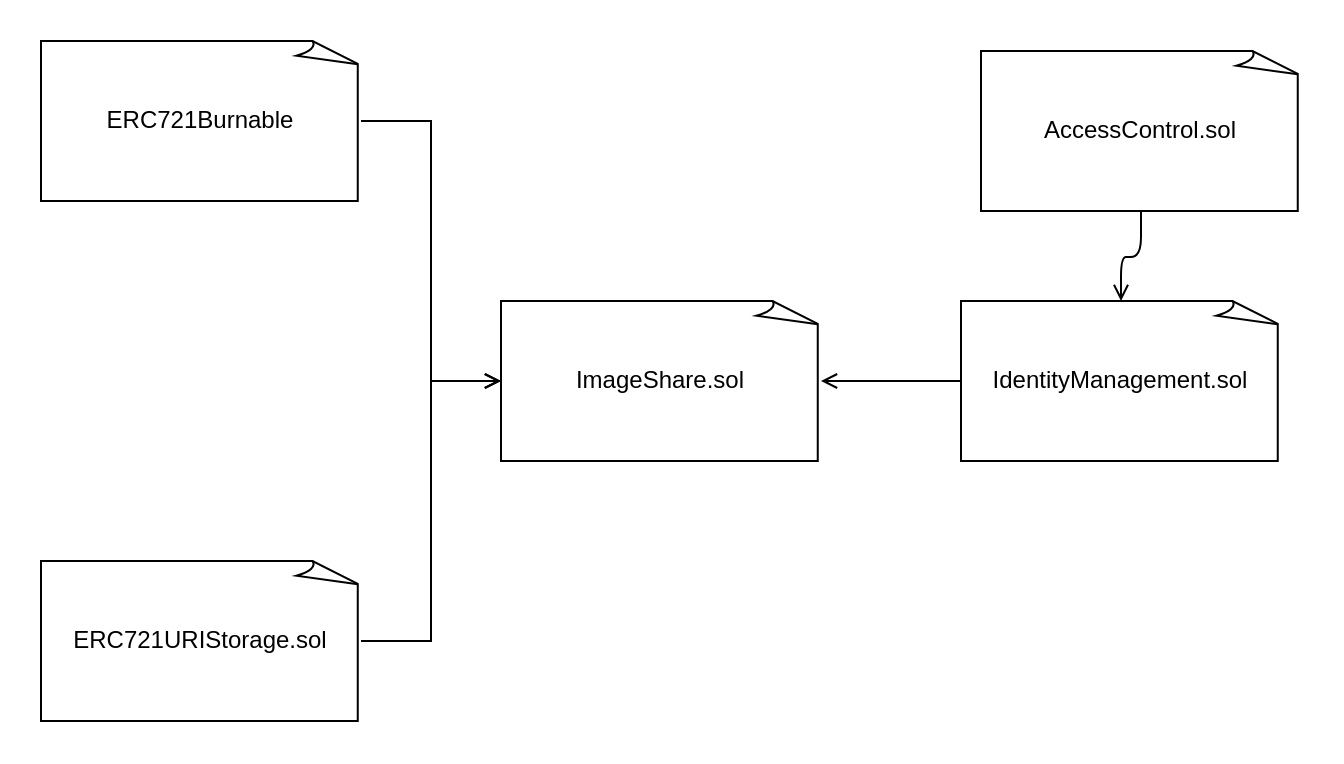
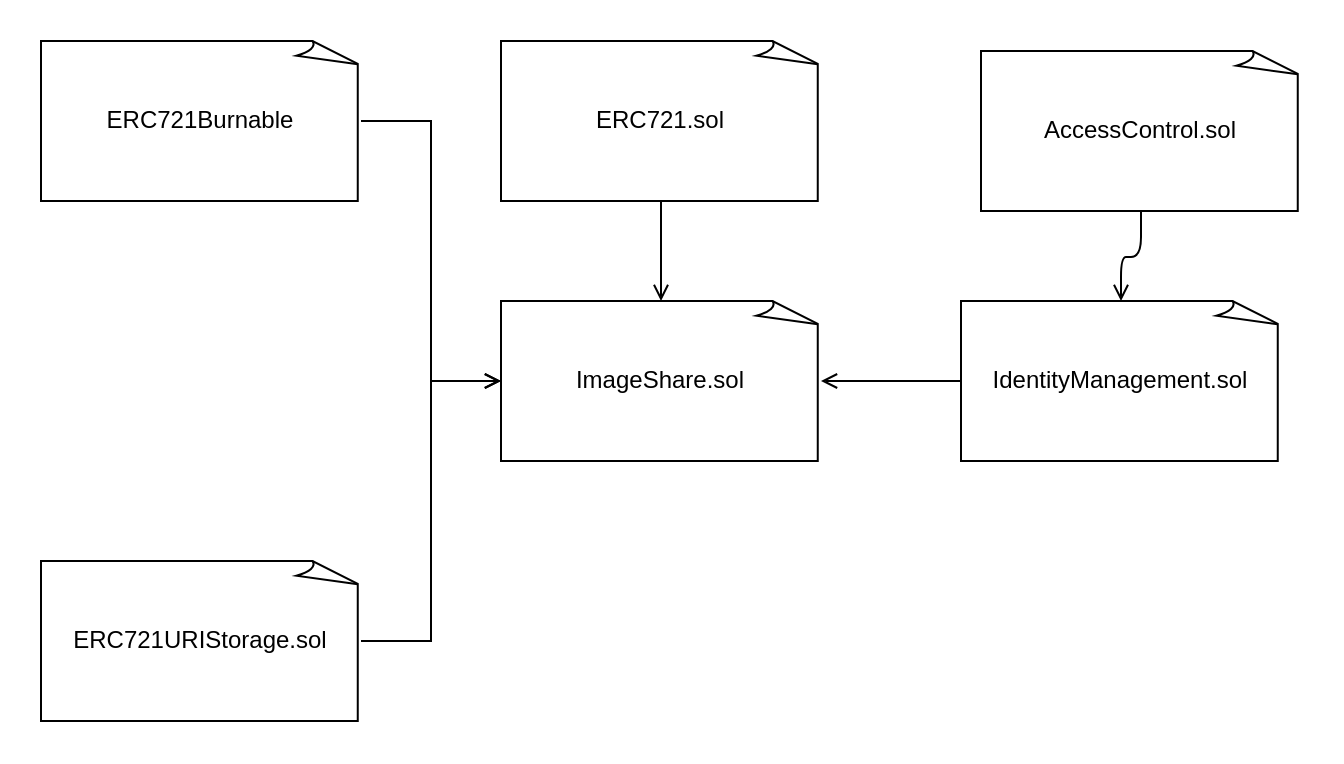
node "ERC721.sol": added
edge "ERC721.sol" -> "ImageShare.sol": added
